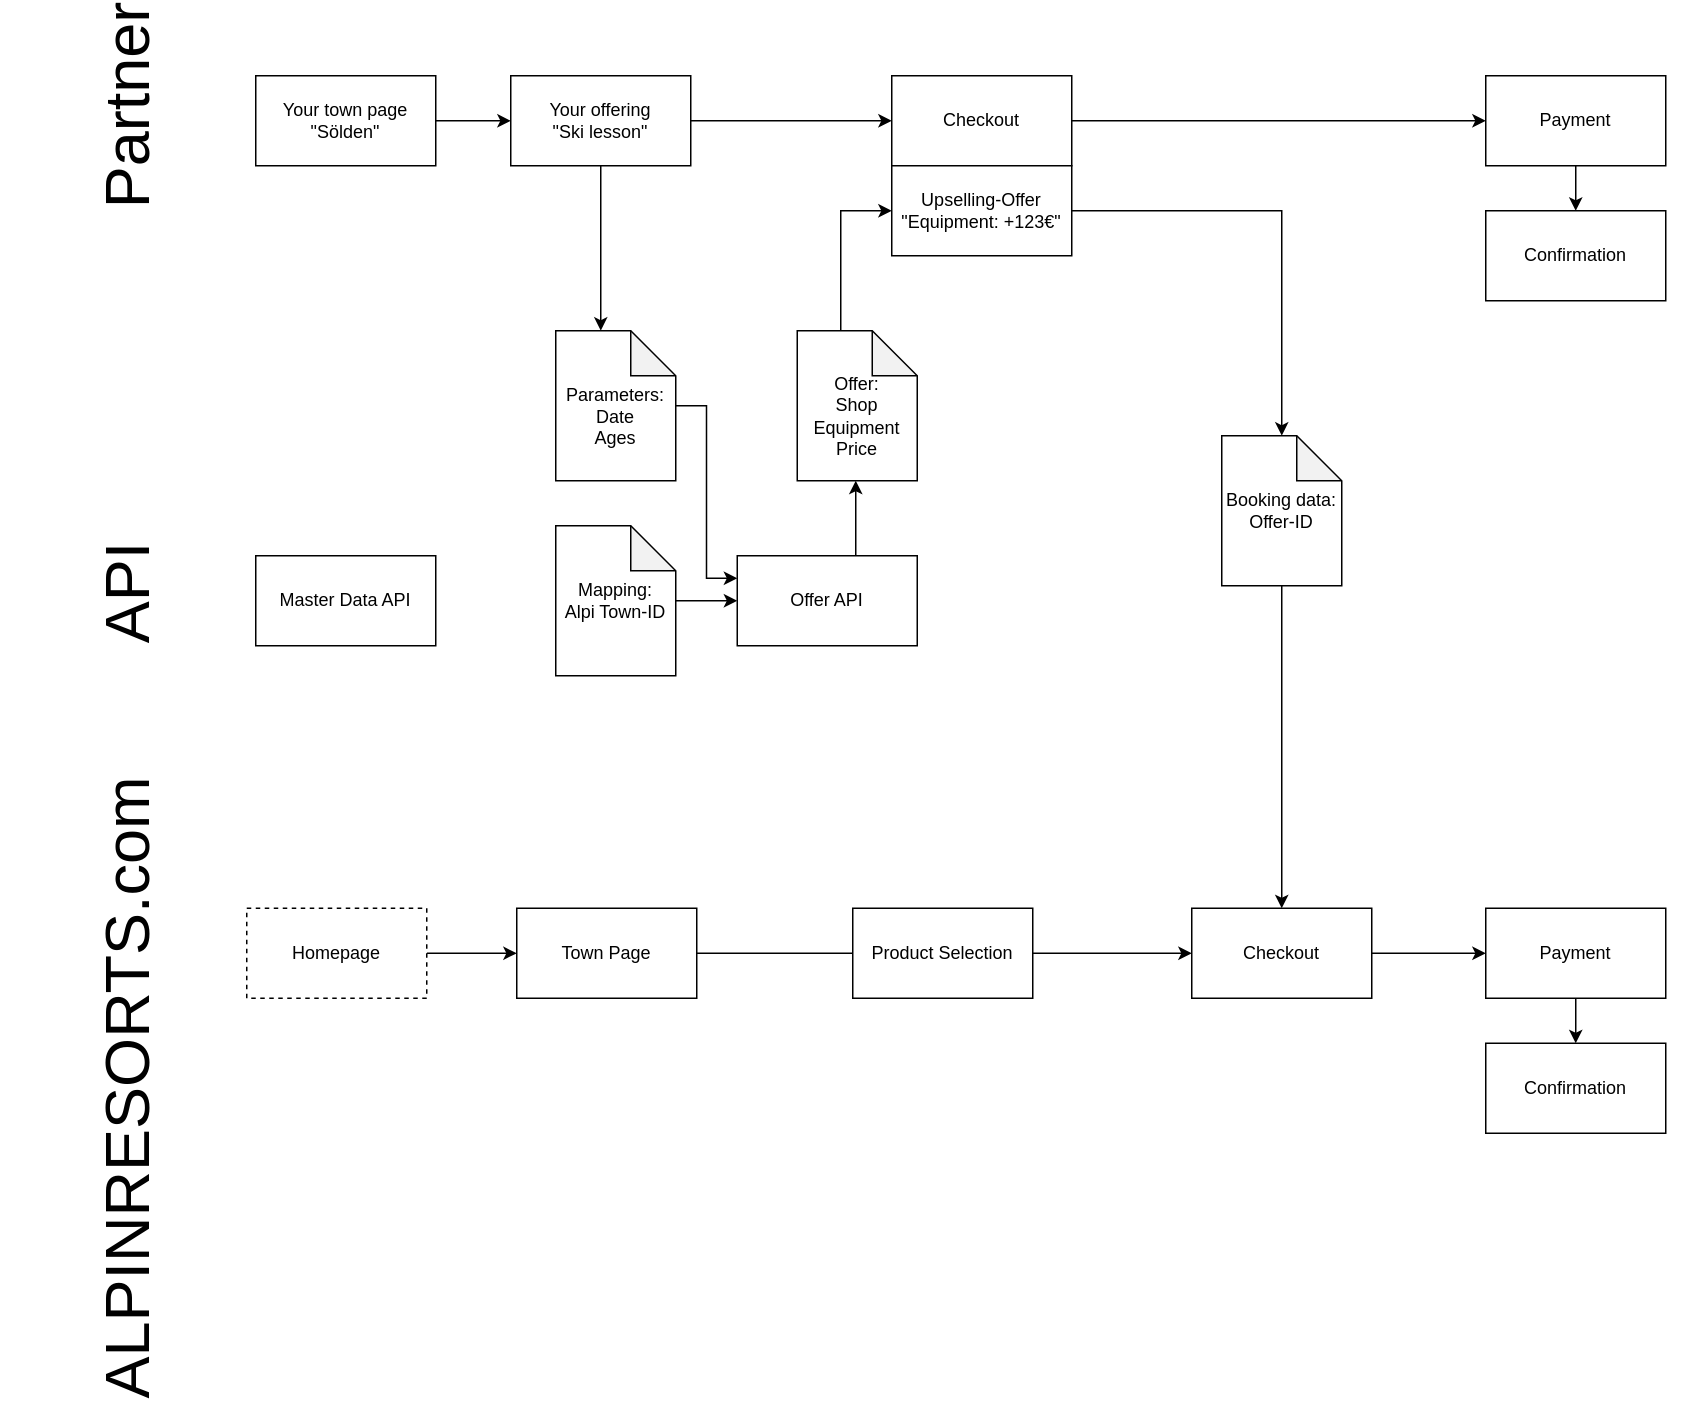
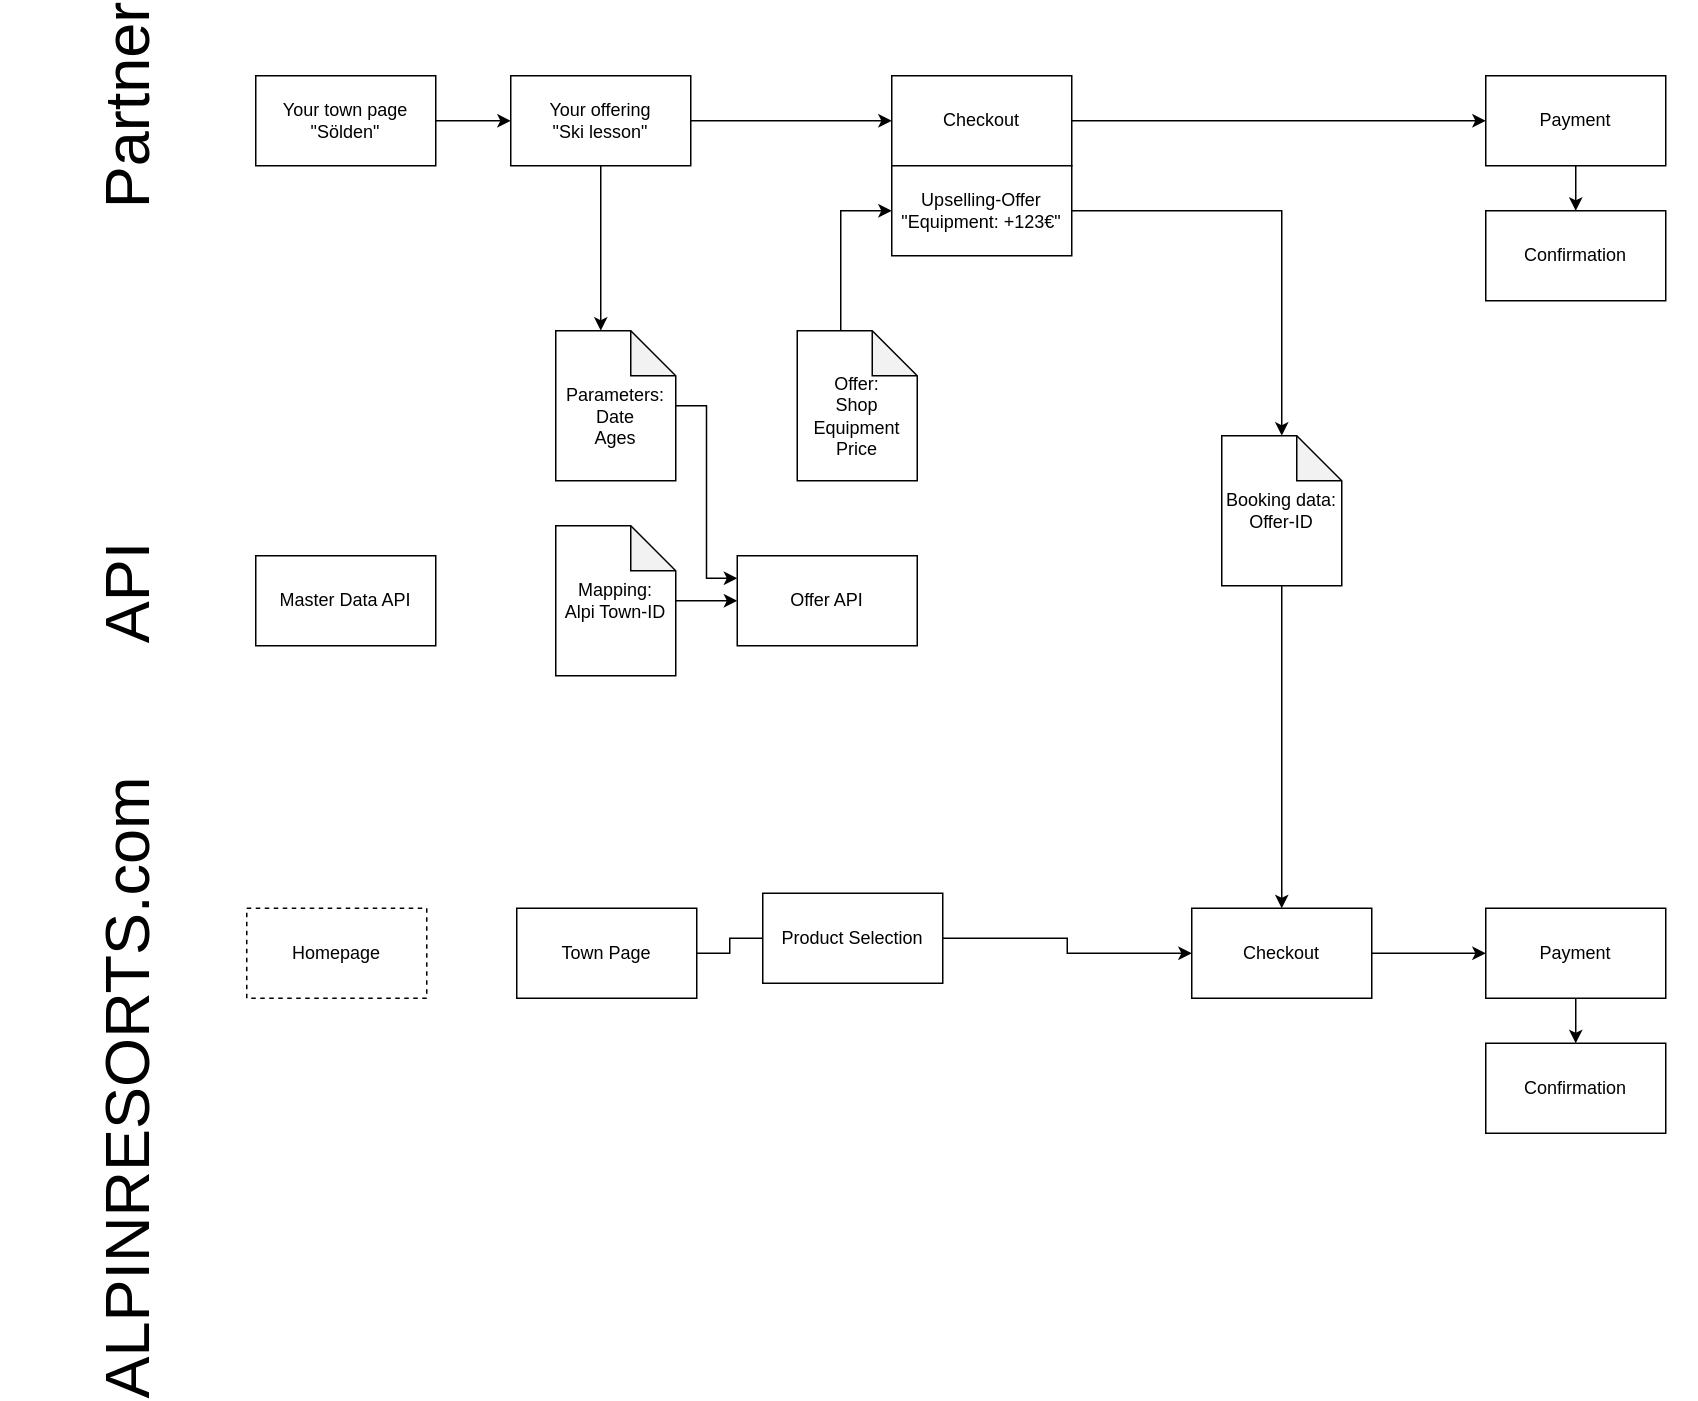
edge "Offer API" -> "Offer: Shop Equipment Price": removed
edge "Homepage" -> "Town Page": removed
node "Product Selection": moved (943, 953) -> (853, 938)
